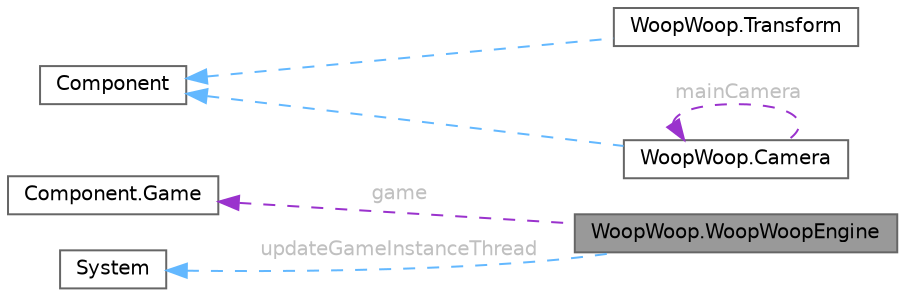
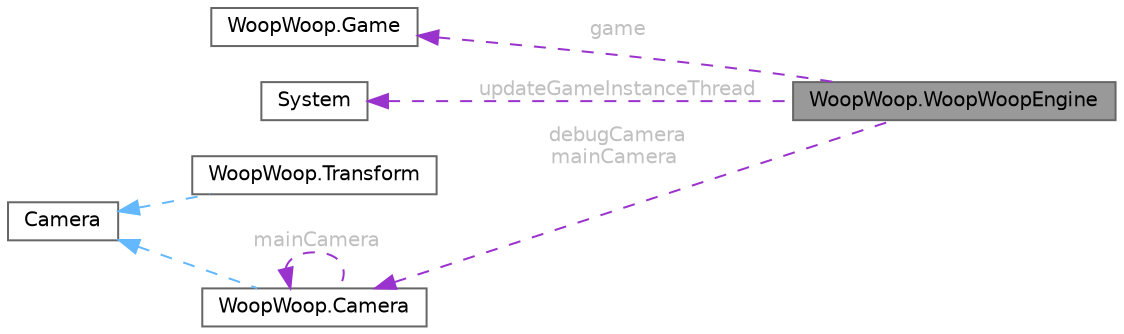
node "Component": label "Component" -> "Camera"
node "Component.Game": label "Component.Game" -> "WoopWoop.Game"
edge "WoopWoop.WoopWoopEngine" -> "WoopWoop.Camera": added, label "debugCamera mainCamera"
edge "WoopWoop.WoopWoopEngine" -> "System": color steelblue1 -> darkorchid3
